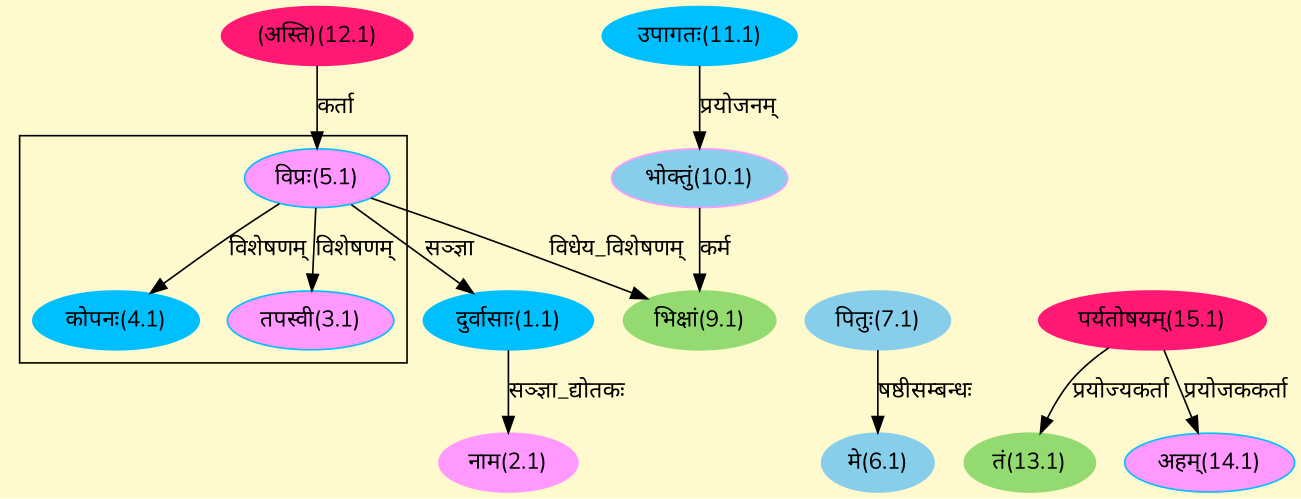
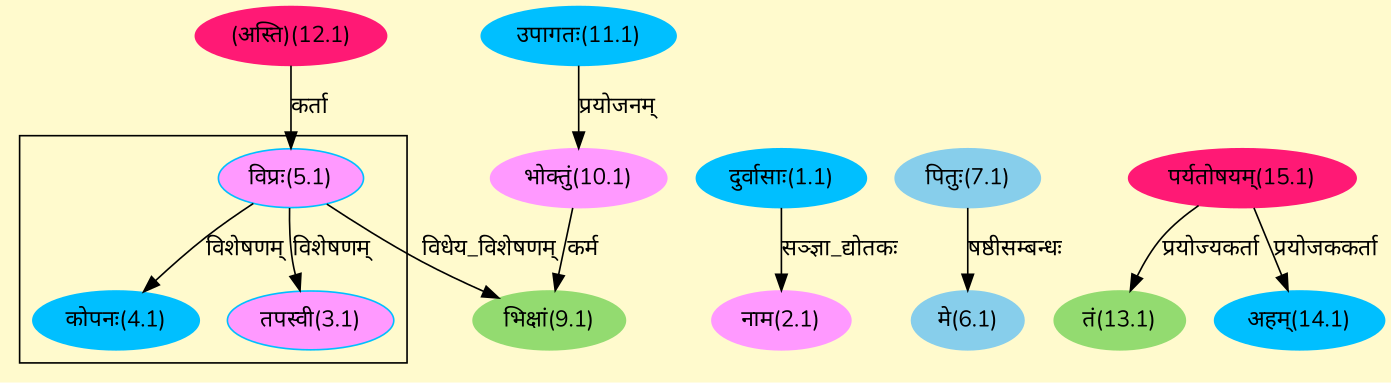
node "भोक्तुं(10.1)": fillcolor #87ceeb -> #ff99ff
edge "विप्रः(5.1)" -> "दुर्वासाः(1.1)": removed, label "सञ्ज्ञा"
node "अहम्(14.1)": fillcolor #ff99ff -> #00bfff
